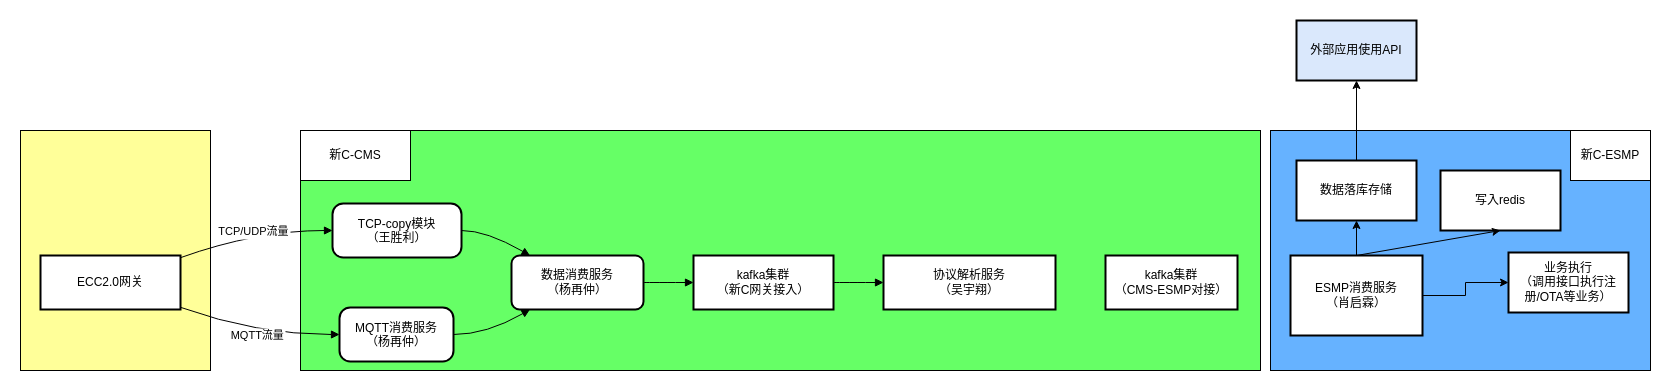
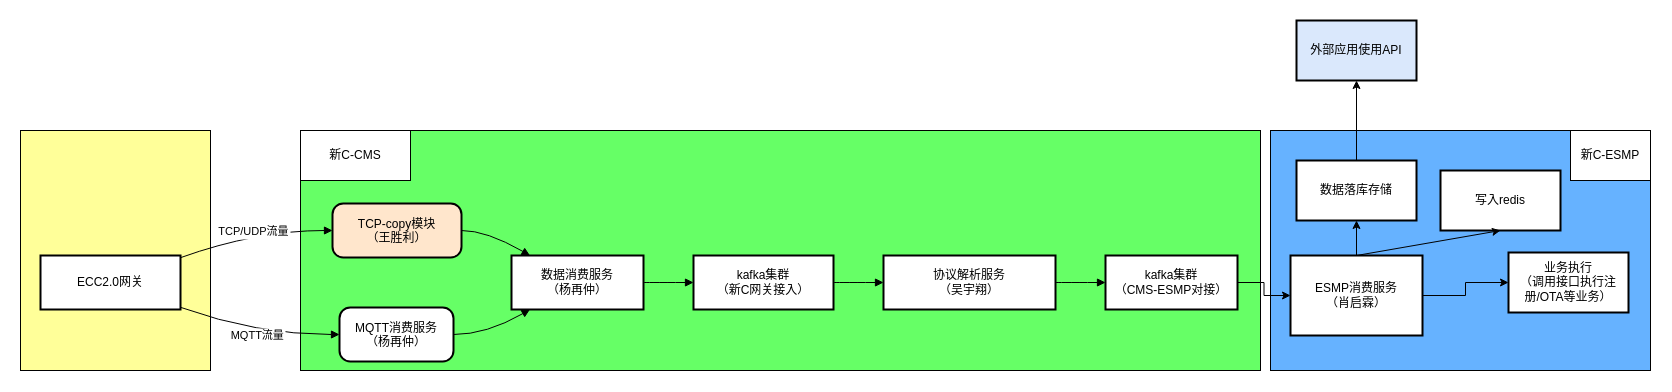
node "TCP-copy模块 （王胜利）": fillcolor #ffffff -> #ffe6cc
node "数据消费服务 （杨再仲）": shape rounded rectangle -> rectangle
edge "协议解析服务 （吴宇翔）" -> "kafka集群 （CMS-ESMP对接）": added
edge "kafka集群 （CMS-ESMP对接）" -> "ESMP消费服务 （肖启霖）": added
